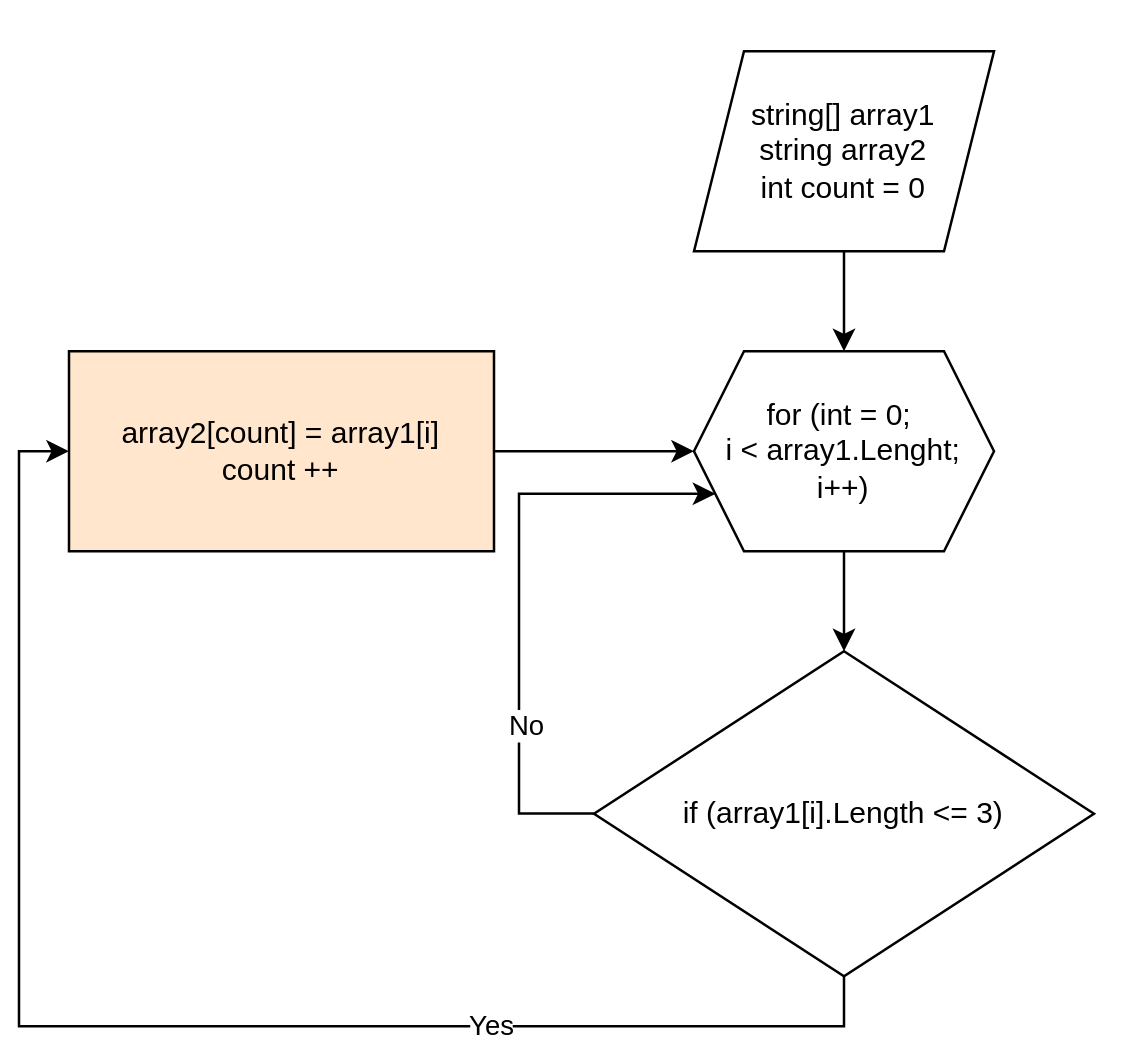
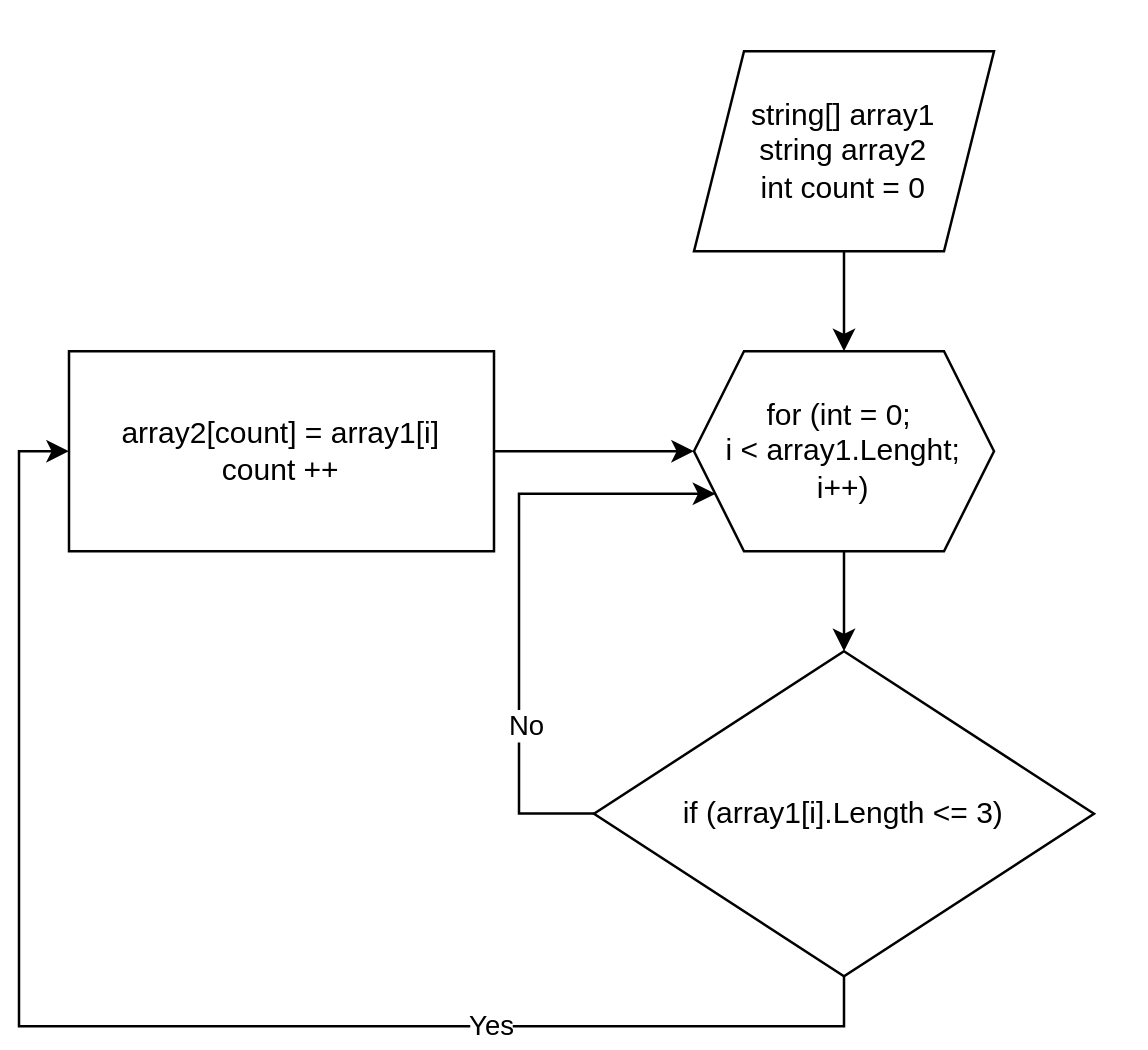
node "array2[count] = array1[i] count ++": fillcolor #ffe6cc -> #ffffff
